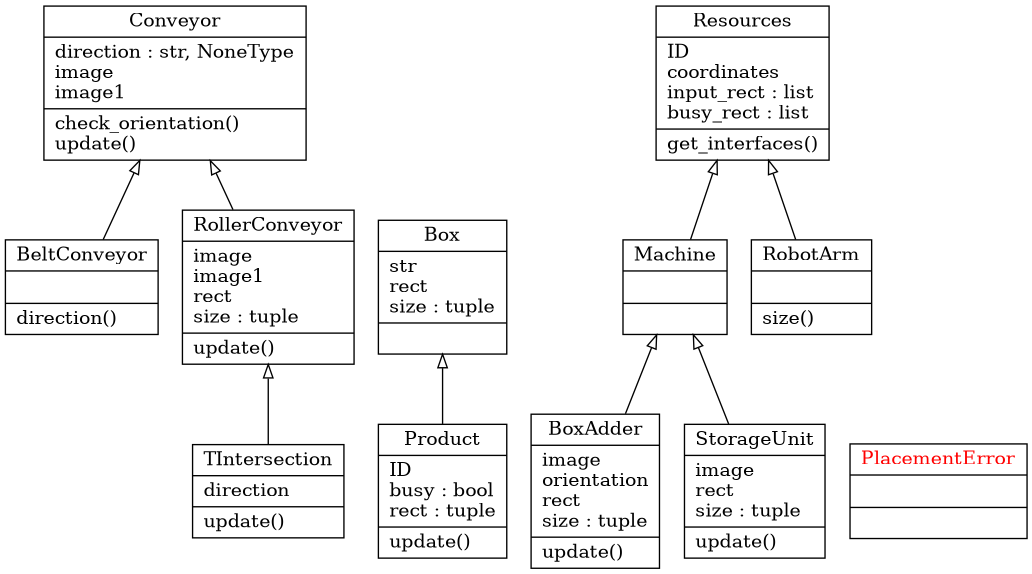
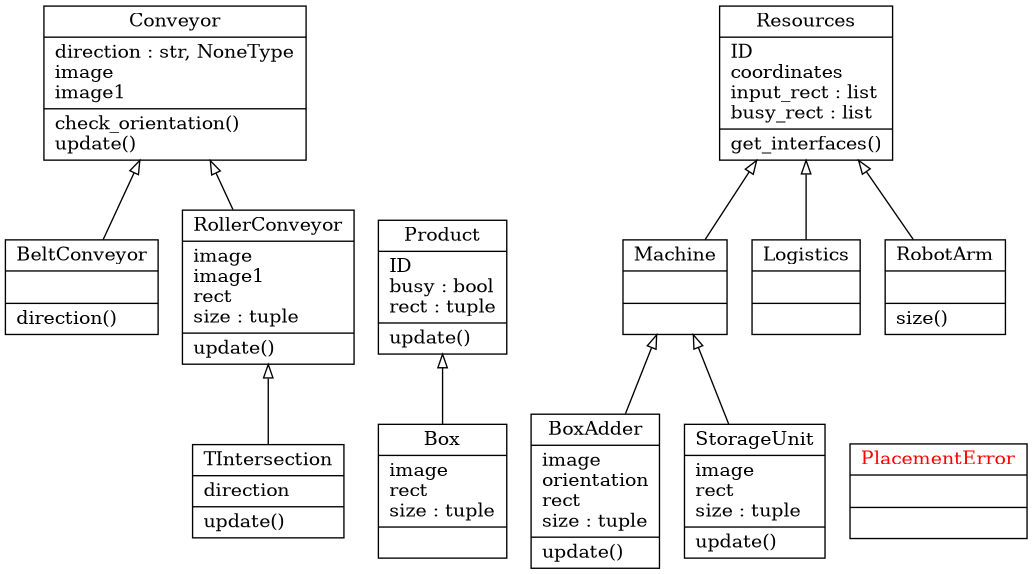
node "Box": text "str" -> "image"
node "Logistics": added
edge "Product" -> "Box": reversed
